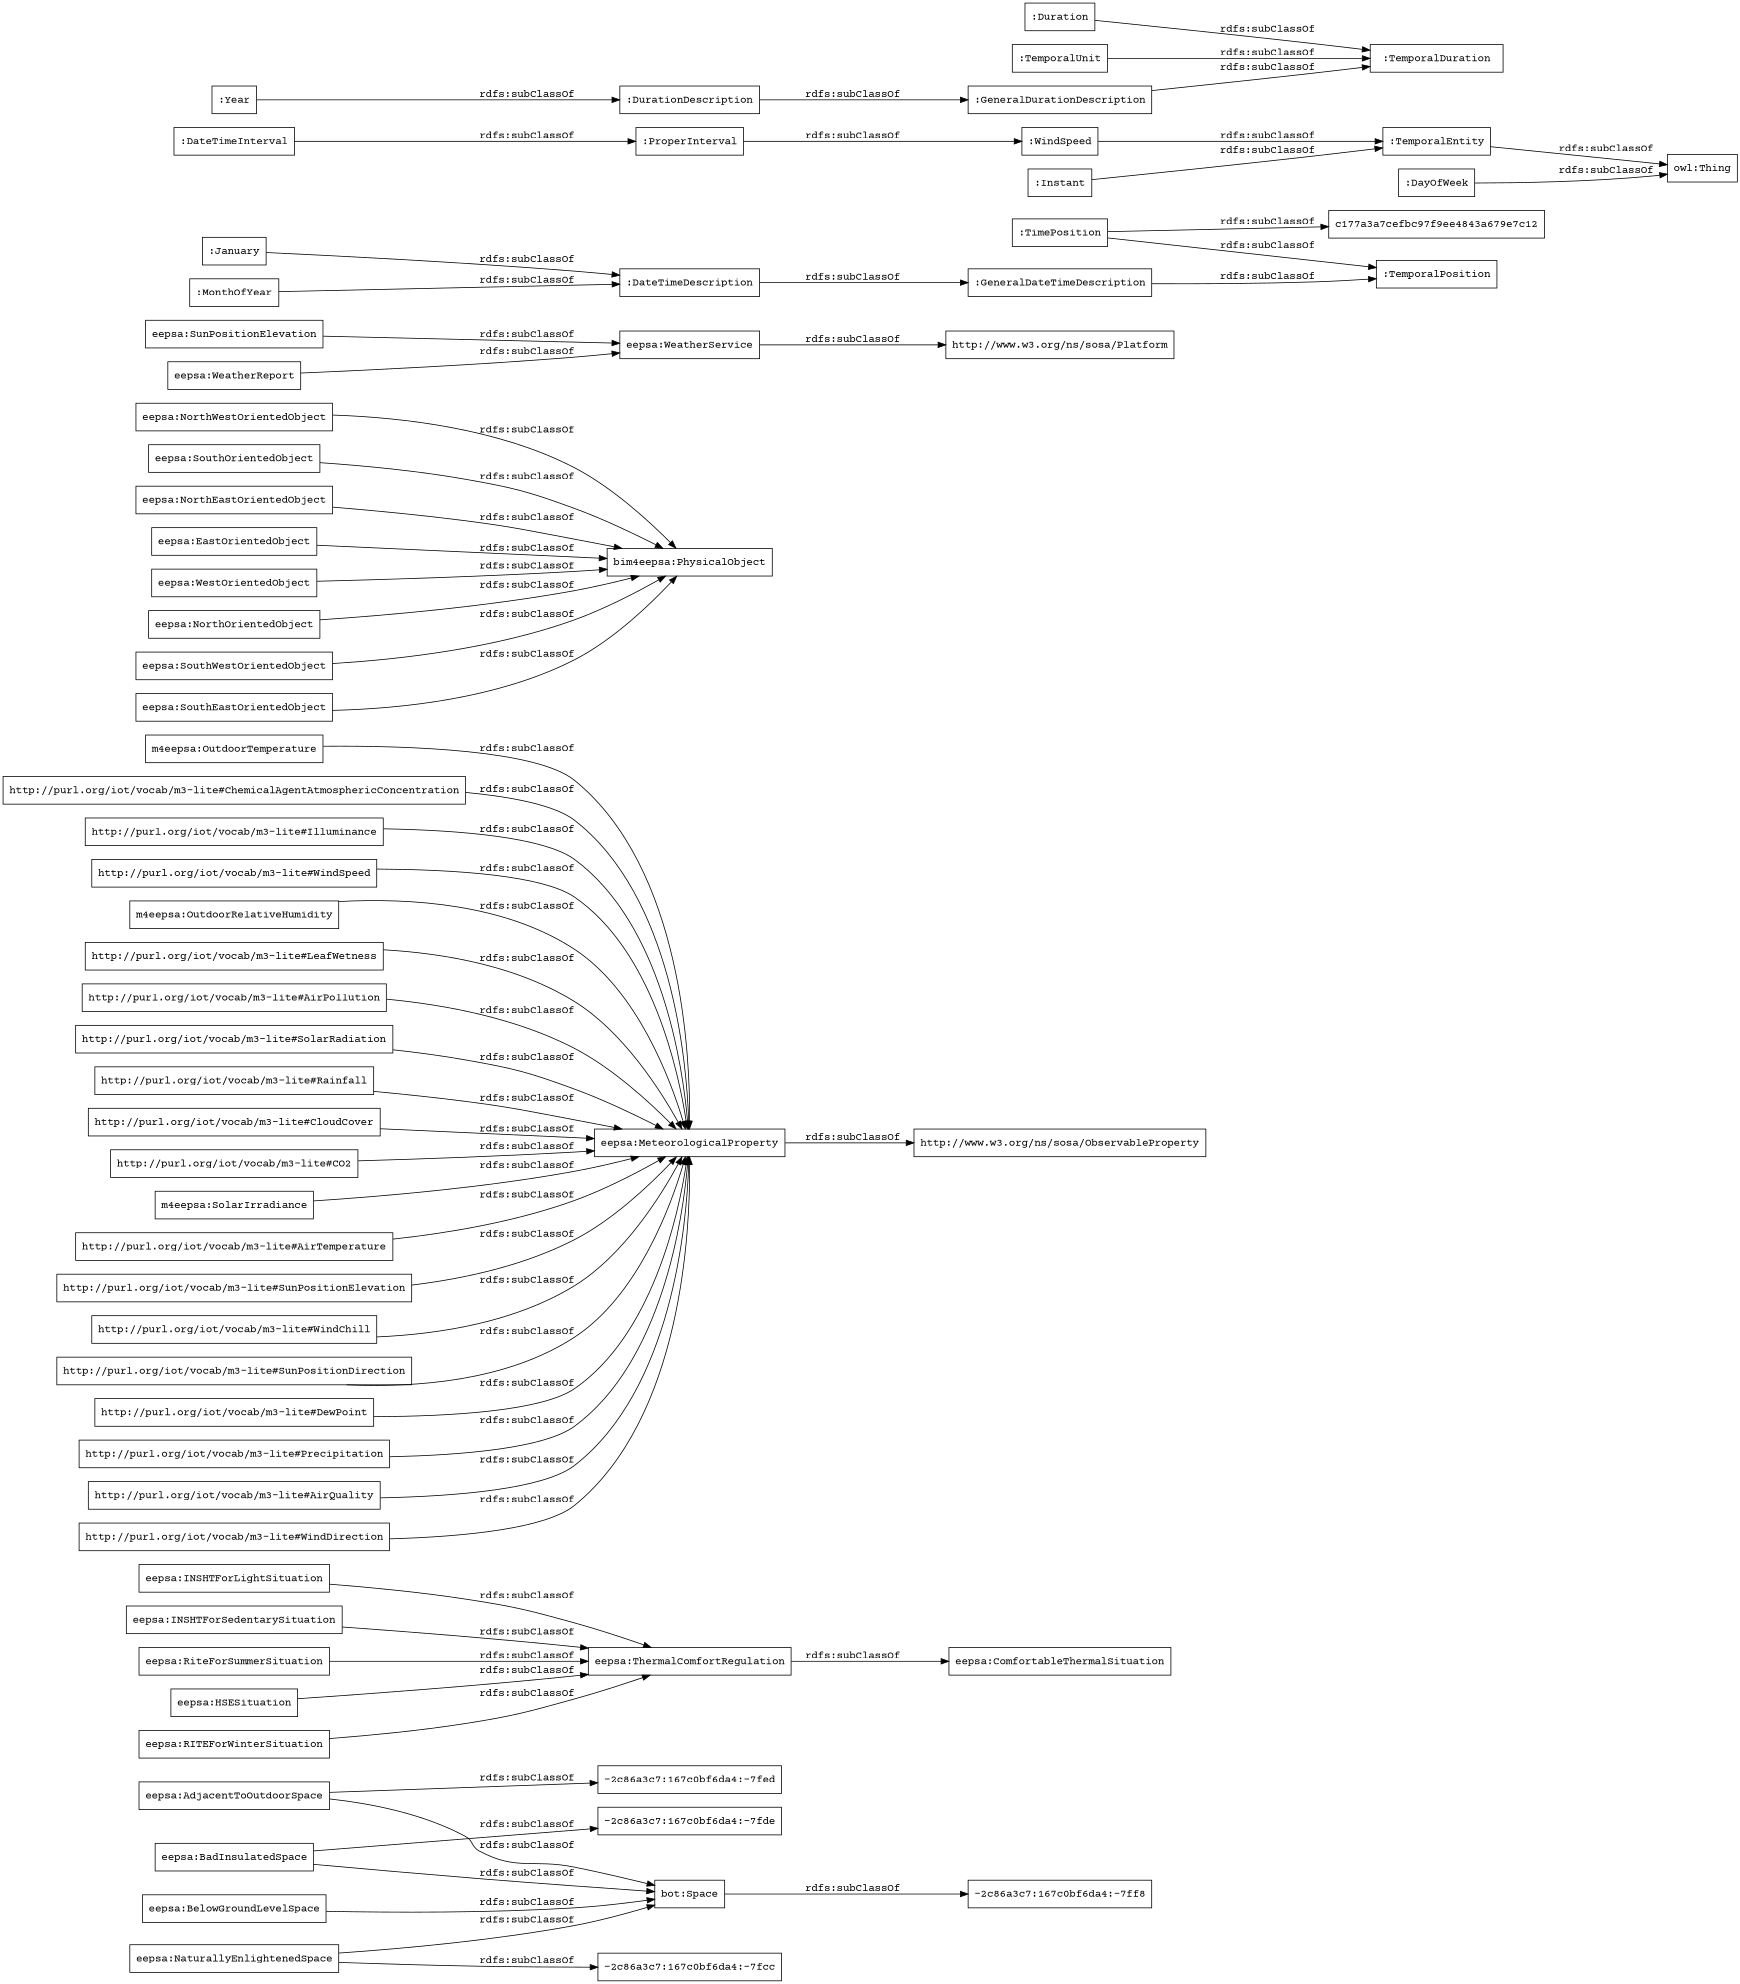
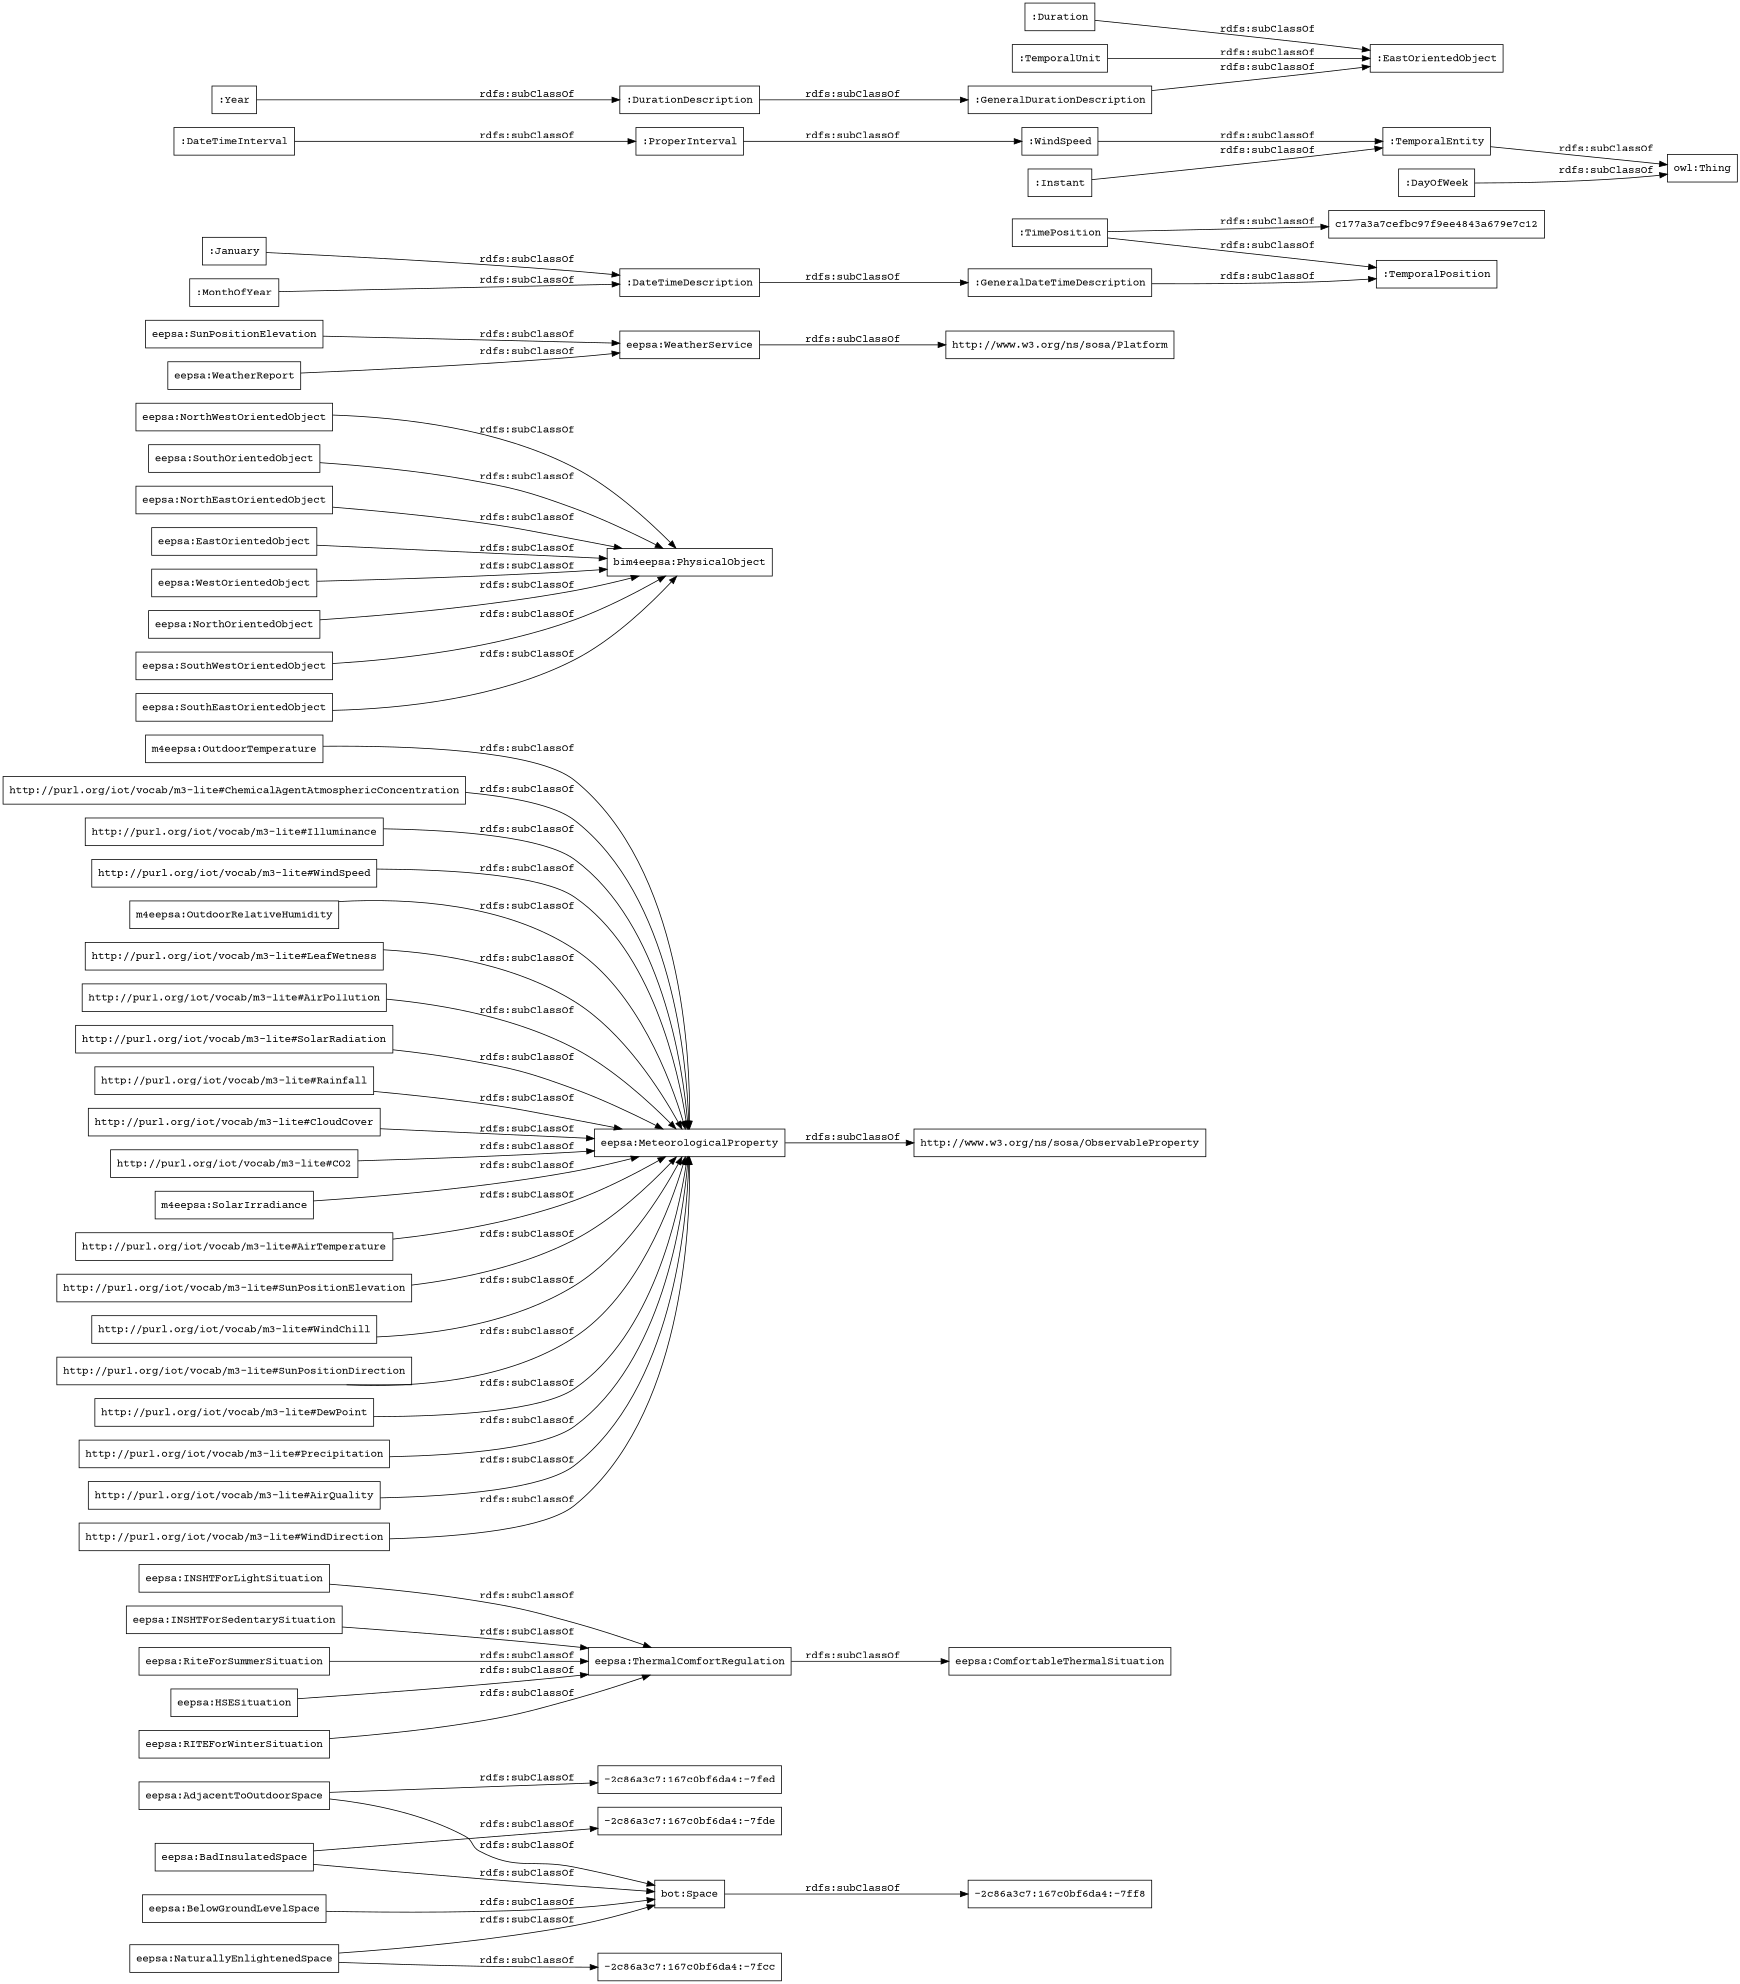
node ":TemporalDuration": label ":TemporalDuration" -> ":EastOrientedObject"
